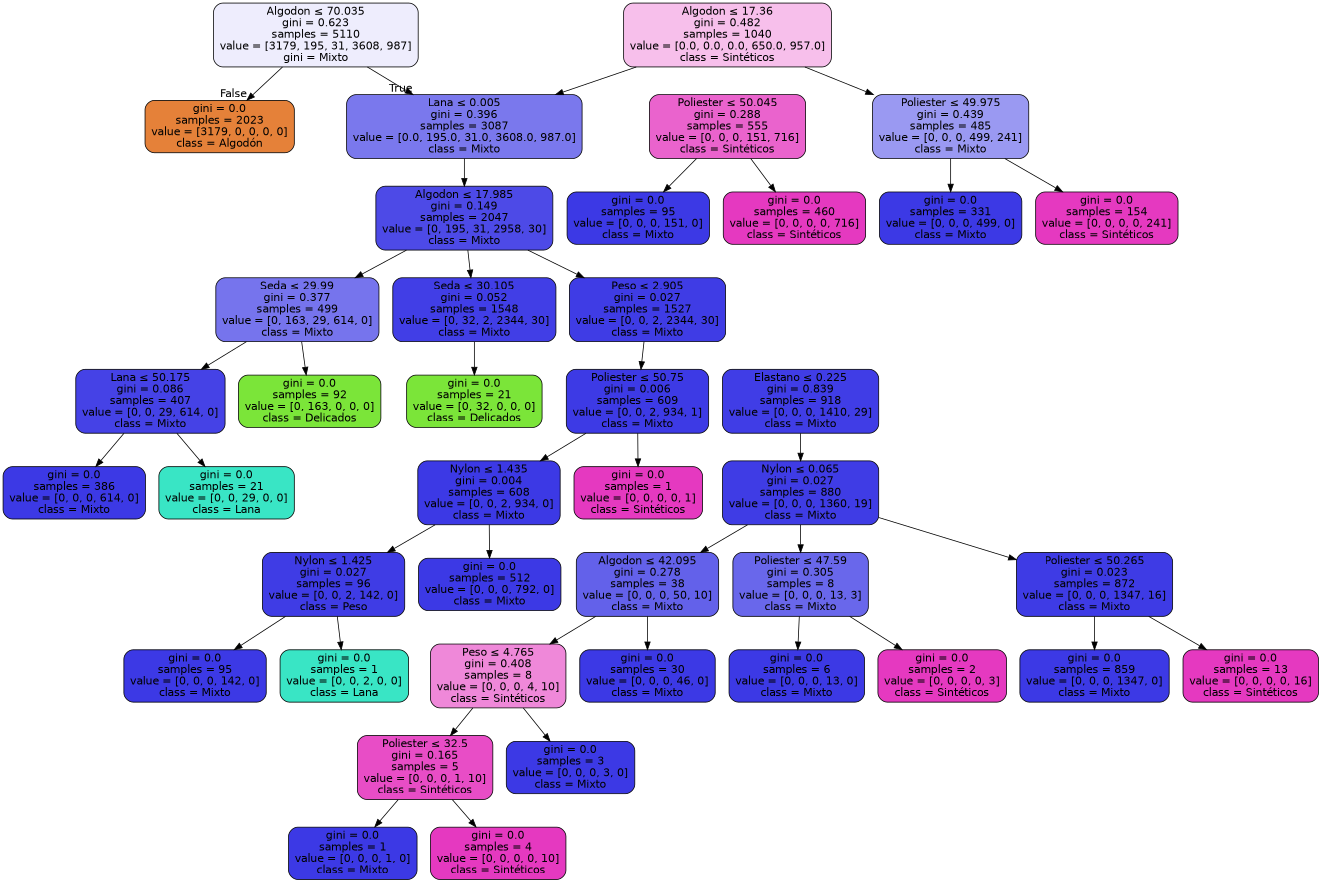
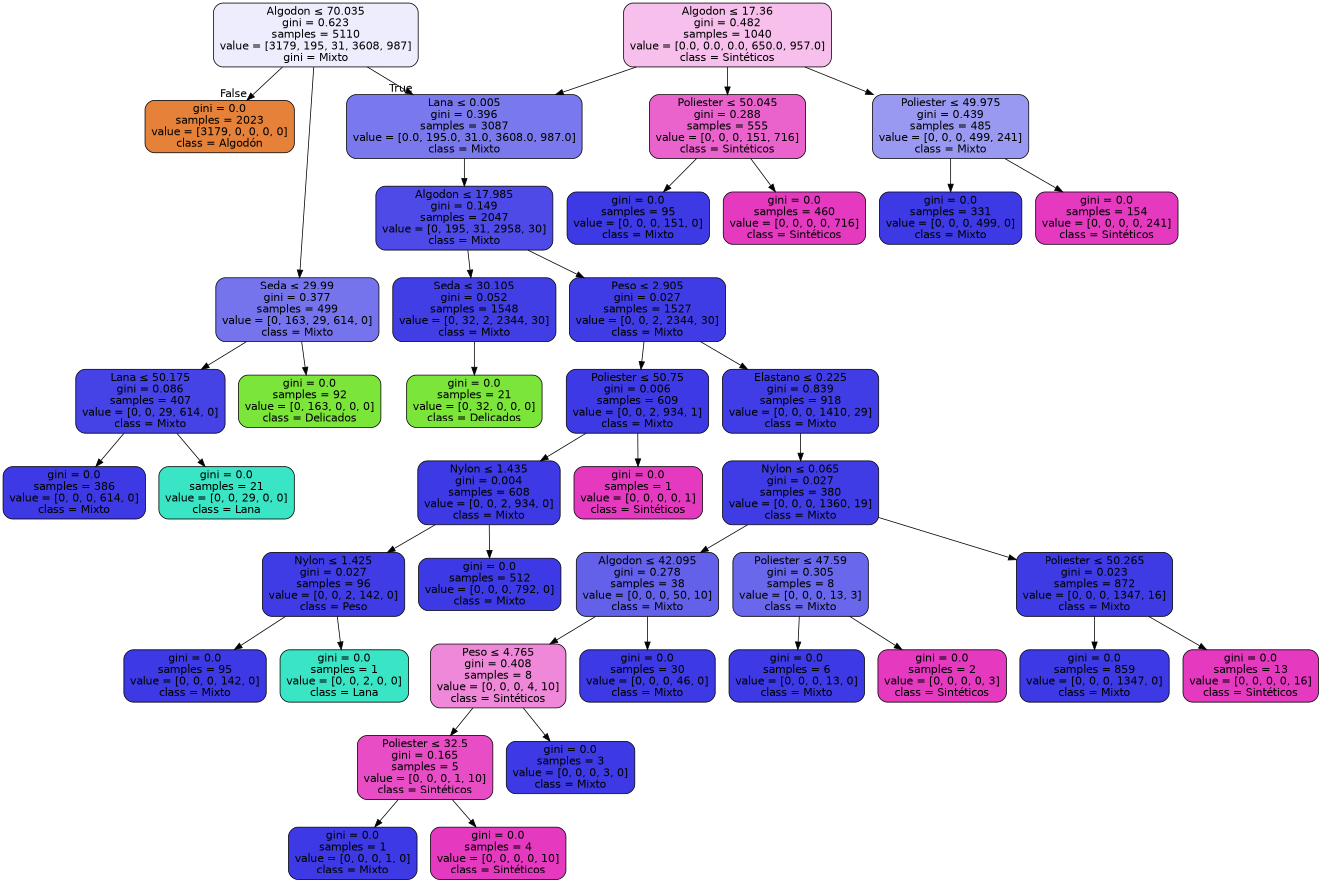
edge "Algodon ≤ 17.36" -> "Poliester ≤ 50.045": added
edge "Algodon ≤ 17.985" -> "Seda ≤ 29.99": now "Algodon ≤ 70.035" -> "Seda ≤ 29.99"
edge "Peso ≤ 2.905" -> "Elastano ≤ 0.225": added
node "Nylon ≤ 0.065": text "samples = 880" -> "samples = 380"
edge "Nylon ≤ 0.065" -> "Poliester ≤ 47.59": removed
